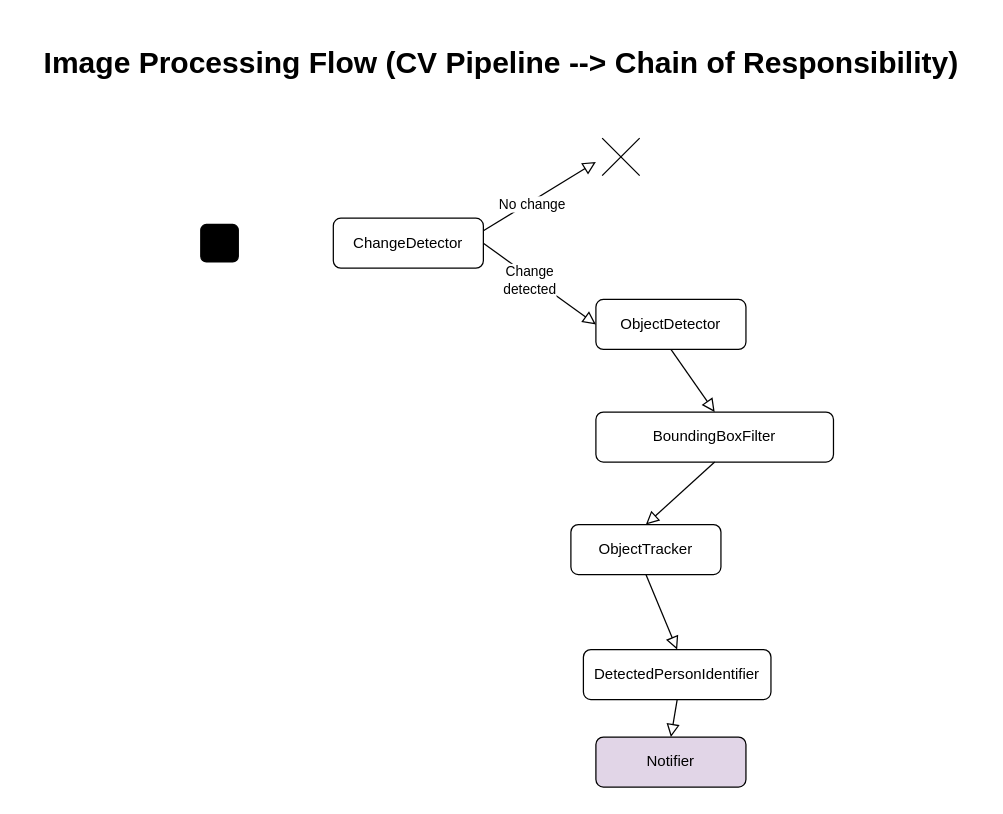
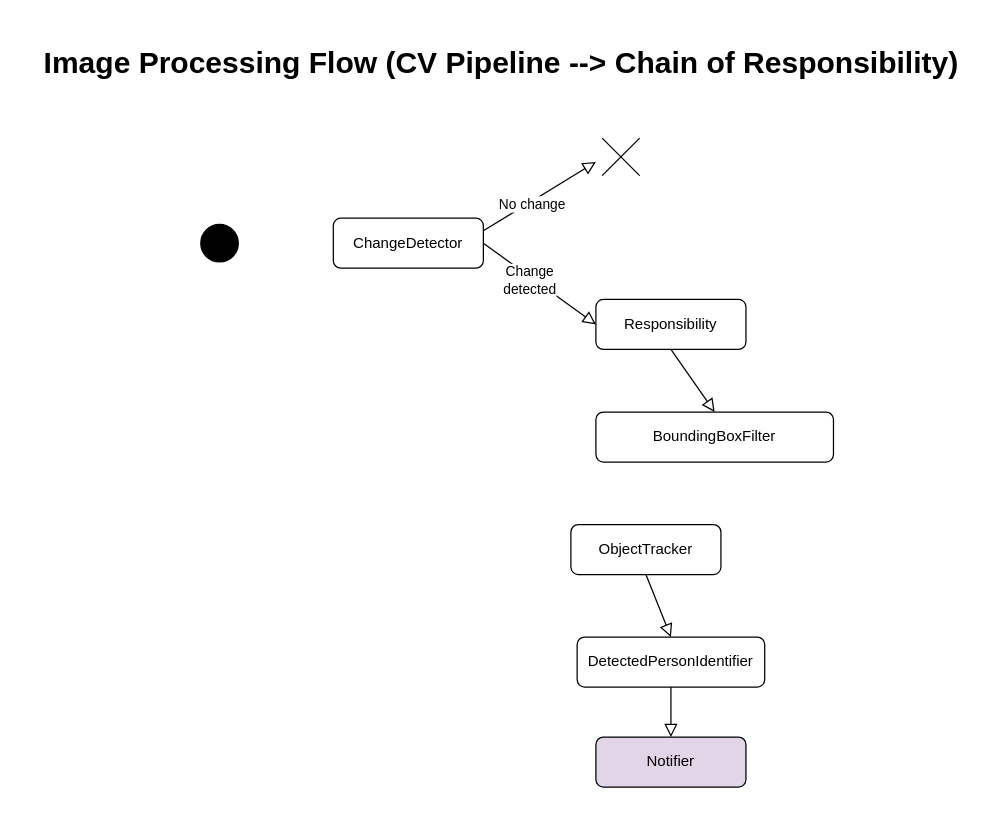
node "rw": shape rounded rectangle -> ellipse
node "ObjectDetector": label "ObjectDetector" -> "Responsibility"
edge "BoundingBoxFilter" -> "ObjectTracker": removed
node "DetectedPersonIdentifier": moved (677, 674) -> (671, 662)
